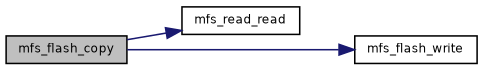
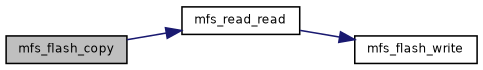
edge "mfs_flash_copy" -> "mfs_flash_write": now "mfs_read_read" -> "mfs_flash_write"
